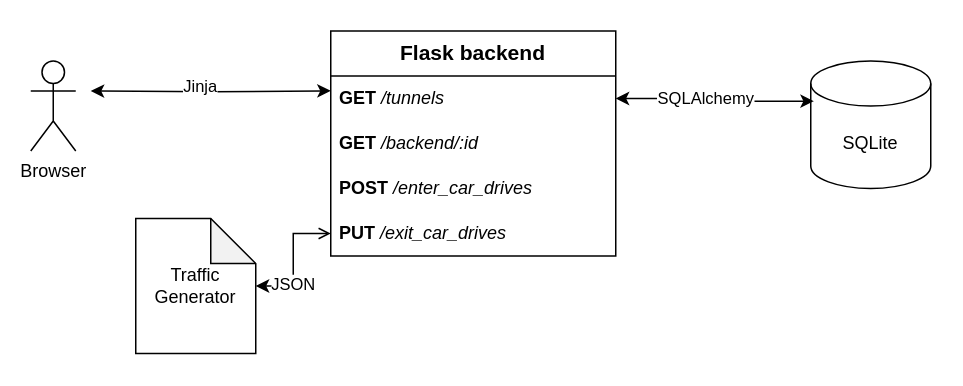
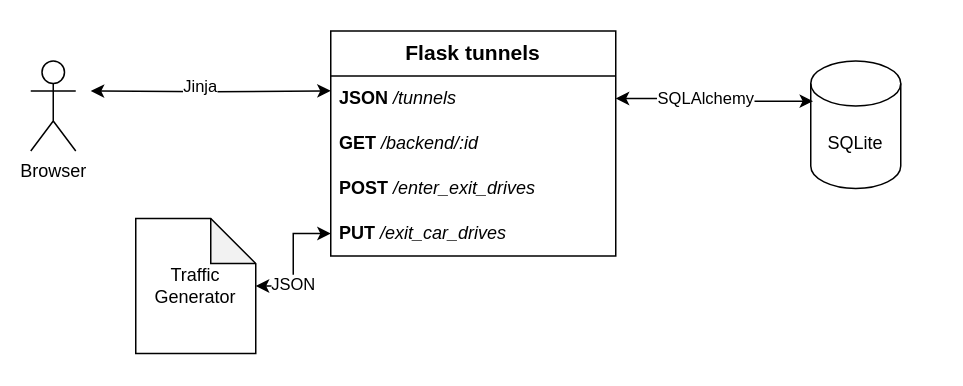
node "Flask backend": label "Flask backend" -> "Flask tunnels"
node "GET /tunnels": label "GET /tunnels" -> "JSON /tunnels"
node "SQLite": size 120x128 -> 90x128
node "POST /enter_car_drives": label "POST /enter_car_drives" -> "POST /enter_exit_drives"
edge "PUT /exit_car_drives" -- "Traffic Generator": arrowhead open -> classic
